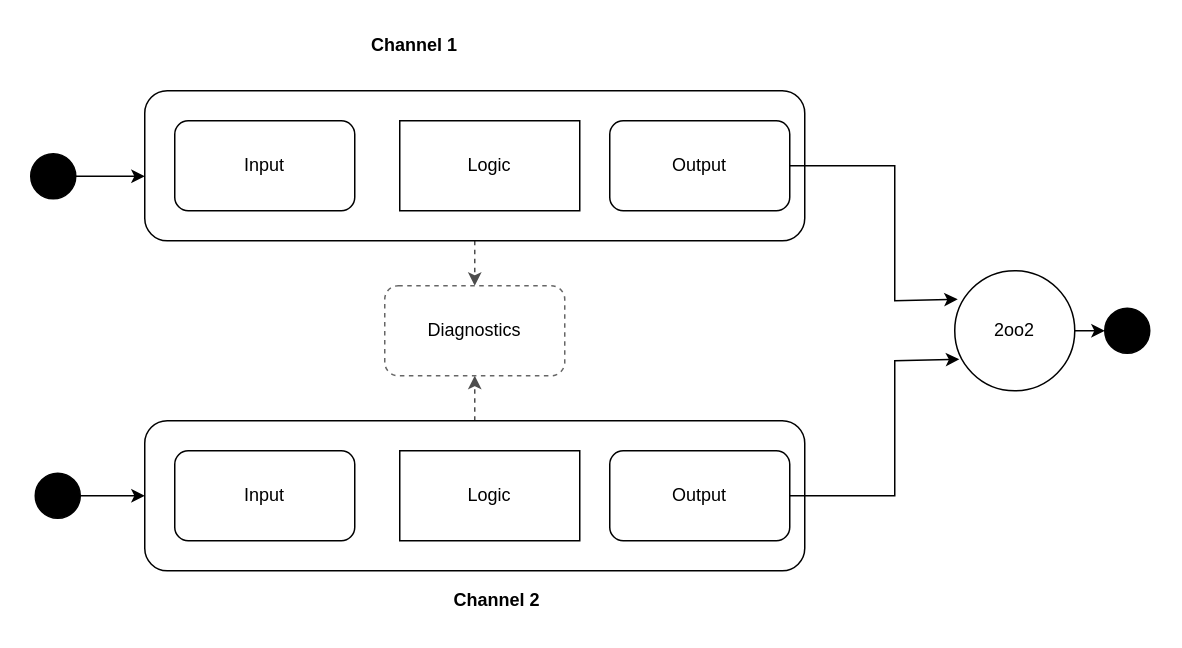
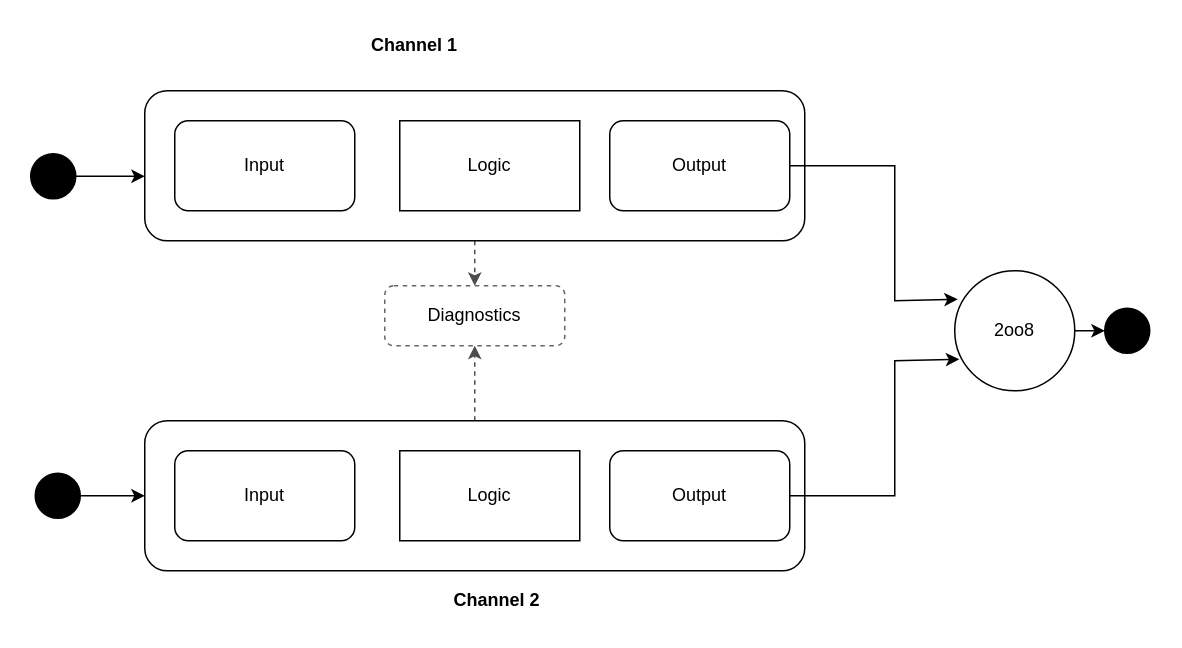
node "Diagnostics": size 180x90 -> 180x60
node "2oo2": label "2oo2" -> "2oo8"
